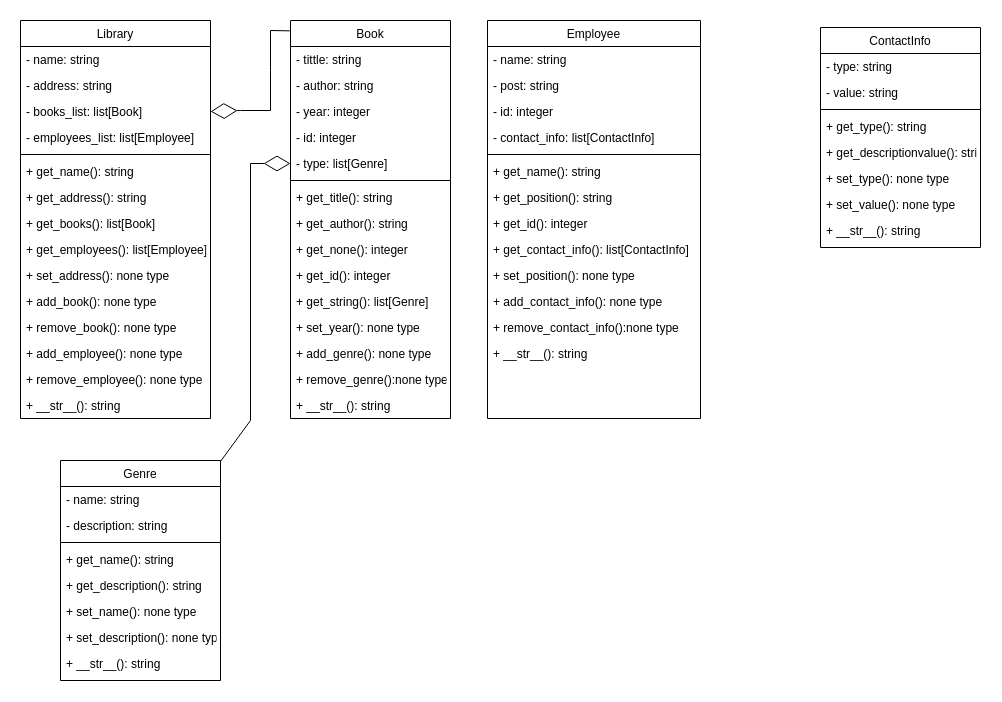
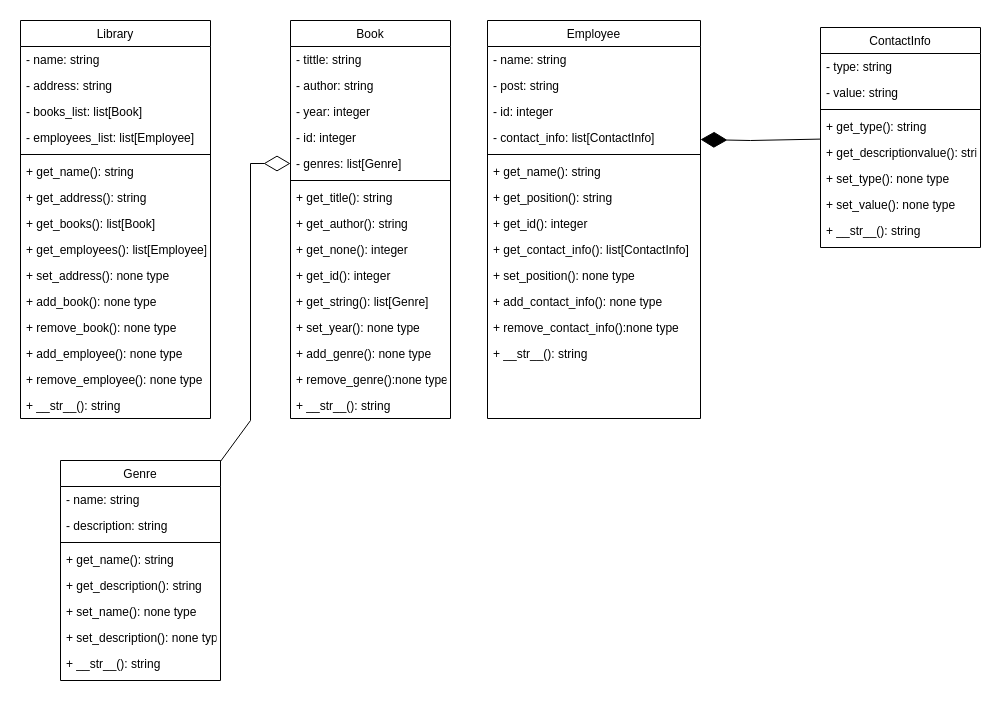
edge "Book" -> "- books_list: list[Book]": removed
edge "ContactInfo" -> "- contact_info: list[ContactInfo]": added
node "- type: list[Genre]": label "- type: list[Genre]" -> "- genres: list[Genre]"
